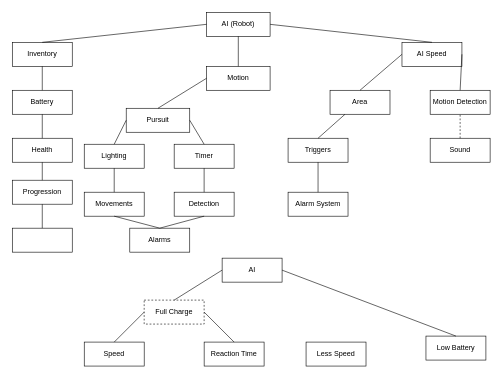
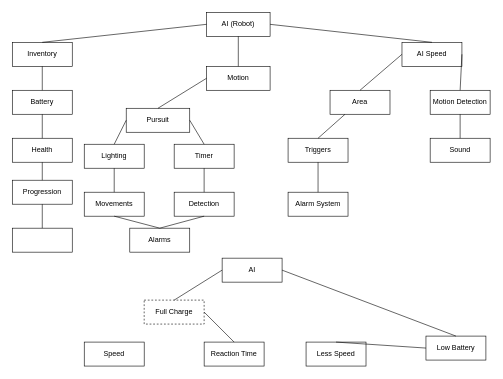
edge "Motion Detection" -- "Sound": style dashed -> solid
edge "Full Charge" -- "Speed": removed
edge "Low Battery" -- "Less Speed": added
